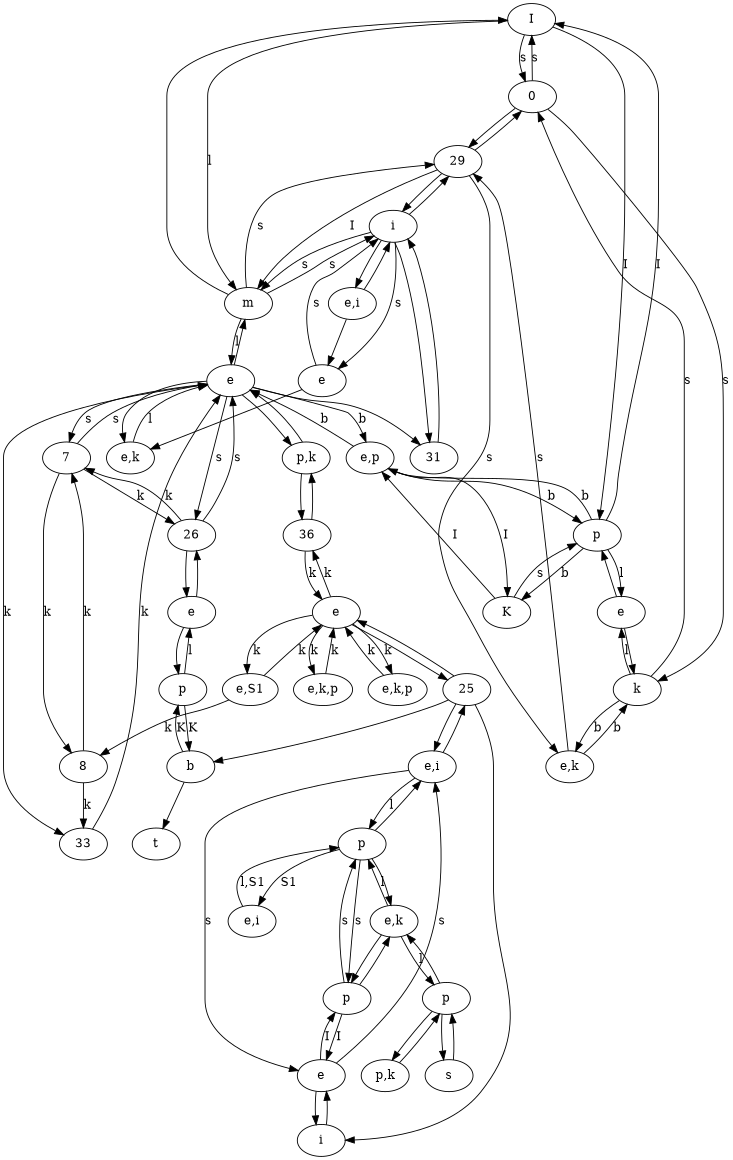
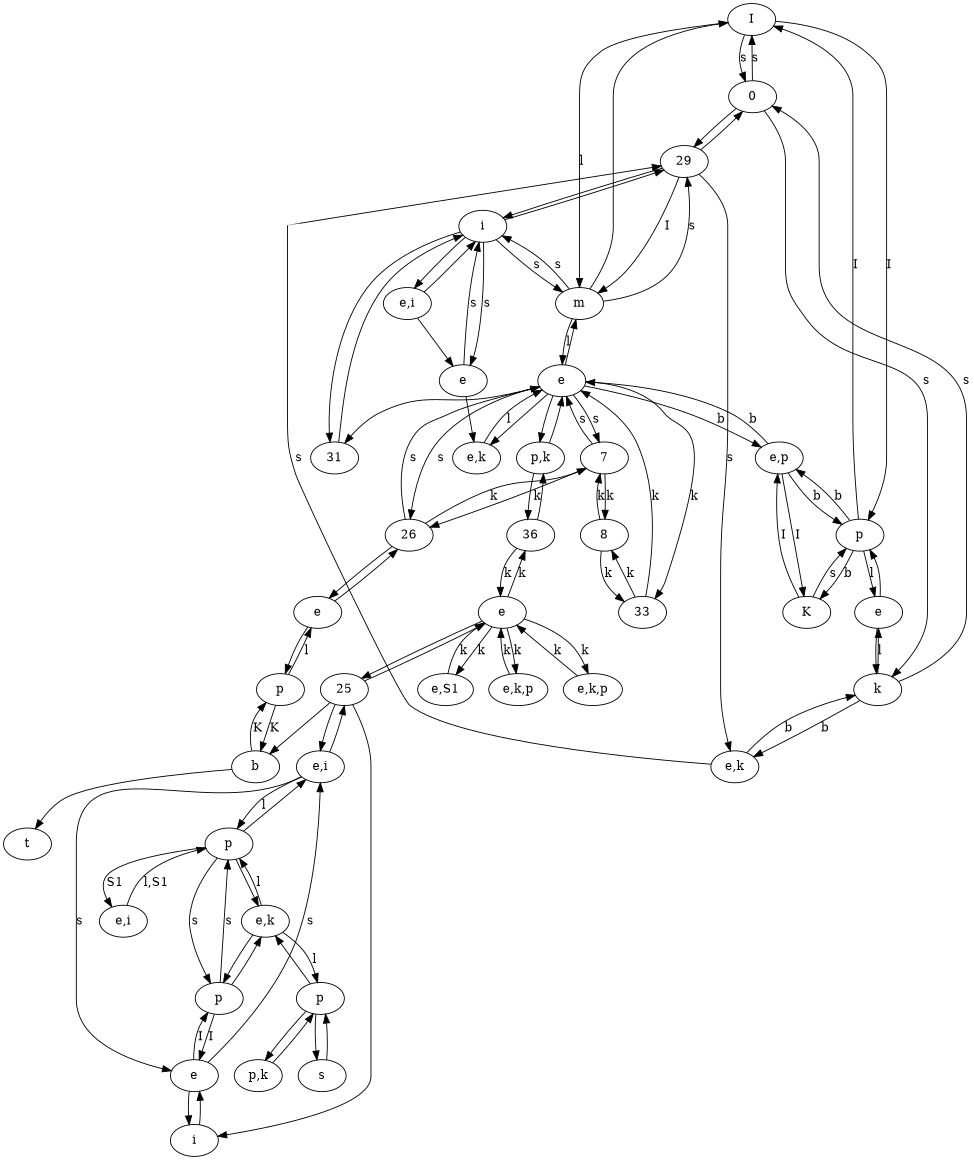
edge "e,S1" -> "8": now "33" -> "8"
